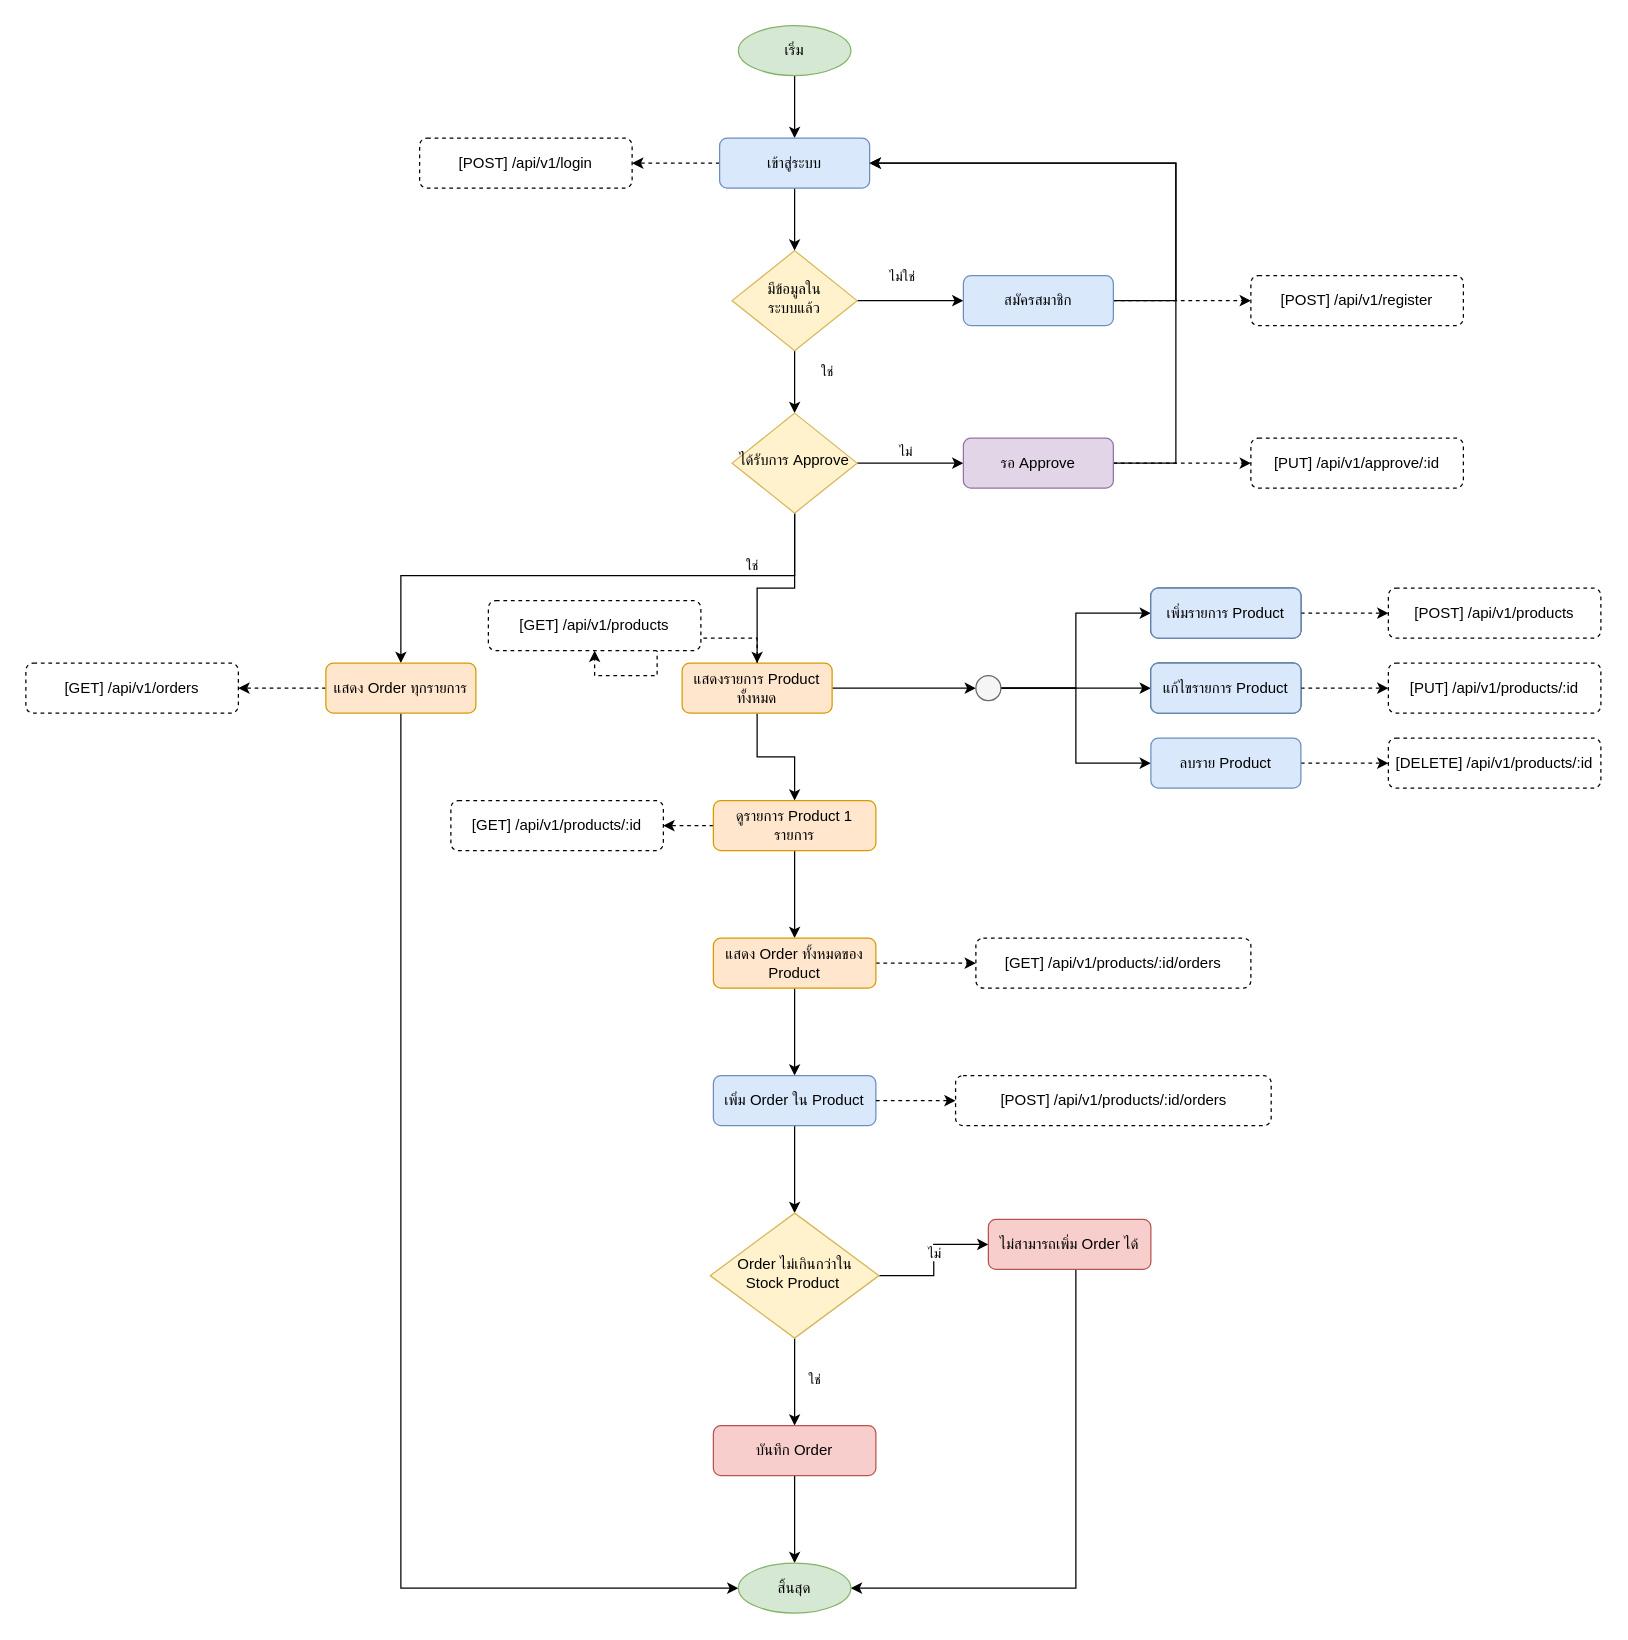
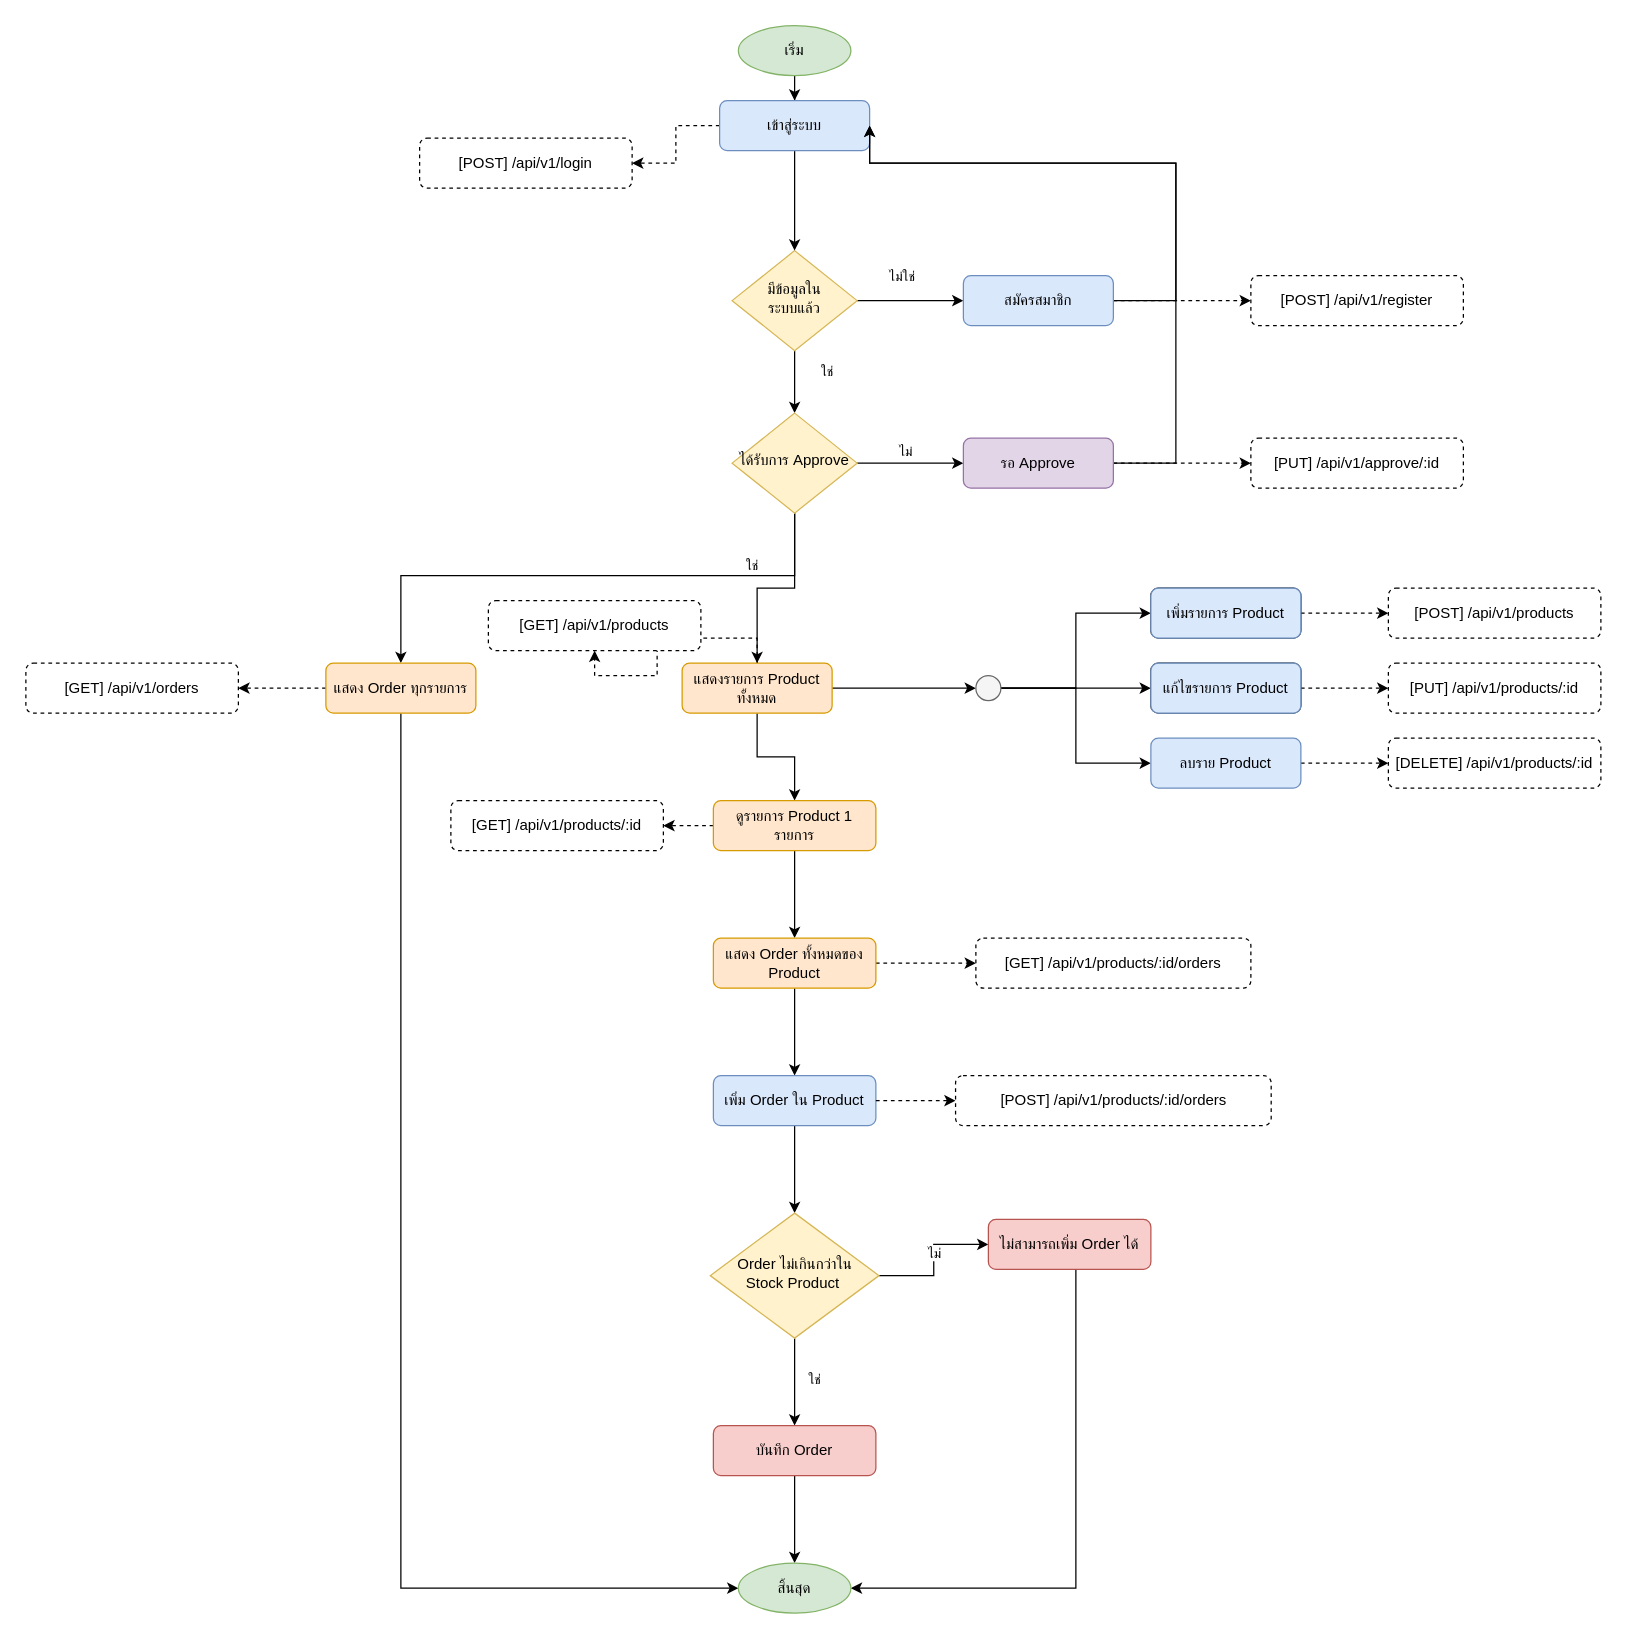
node "เข้าสู่ระบบ": moved (794, 163) -> (794, 126)
